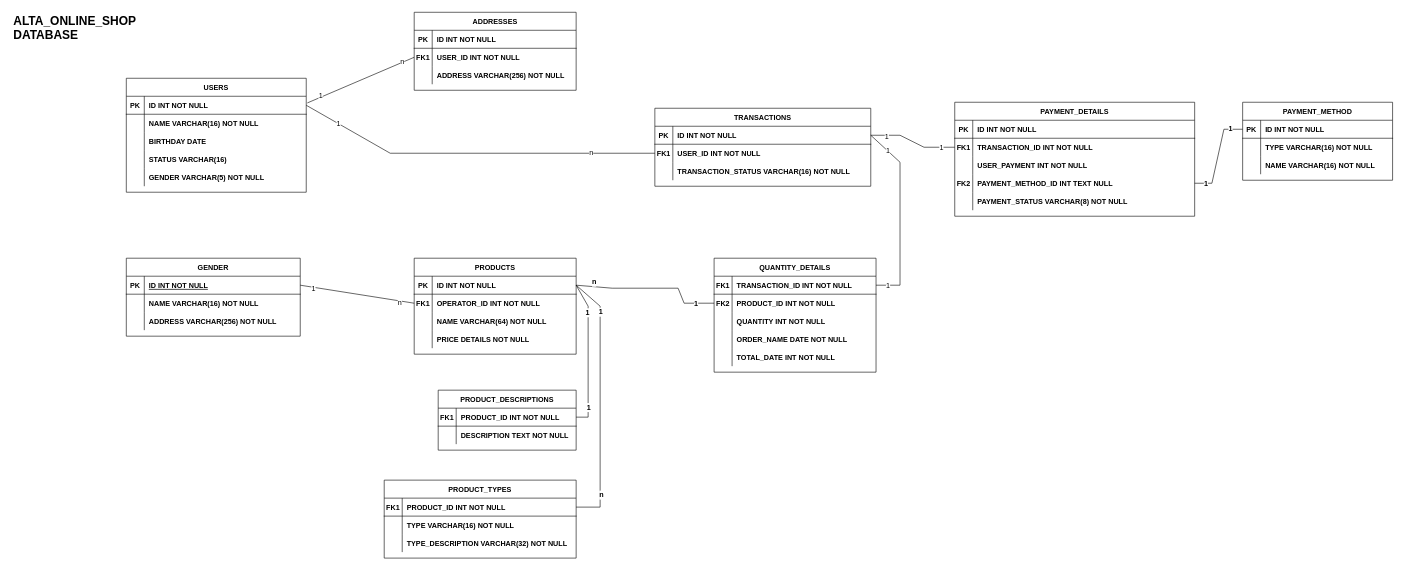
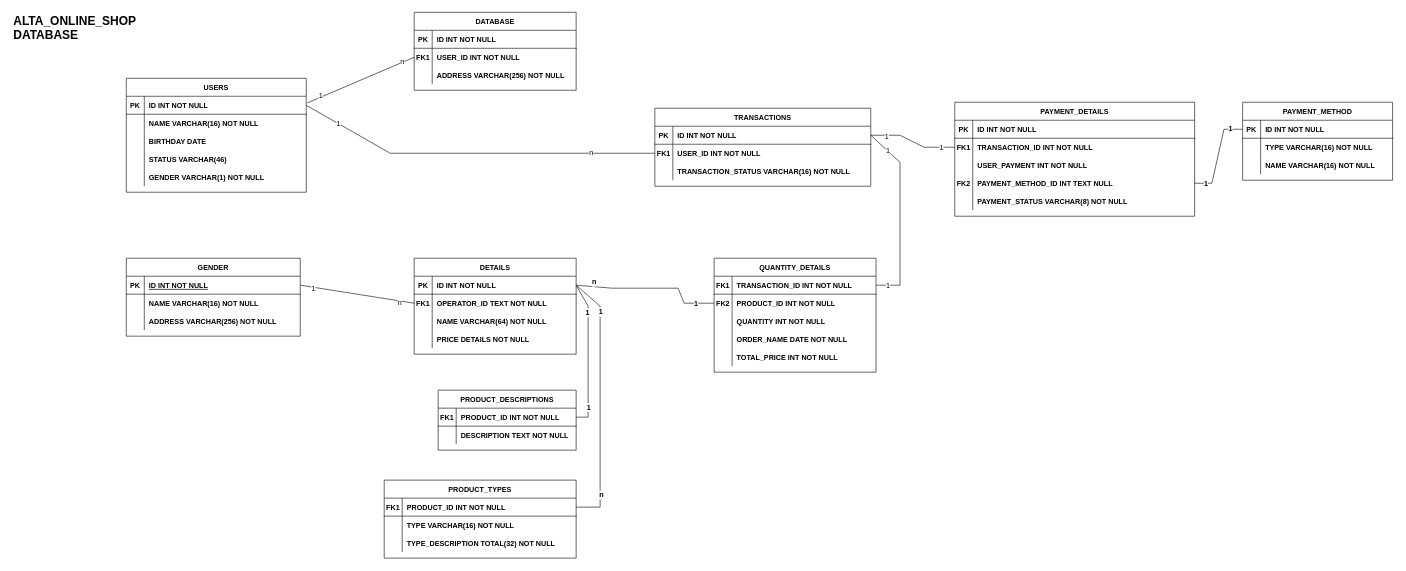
node "ADDRESSES": label "ADDRESSES" -> "DATABASE"
node "STATUS VARCHAR(16)": label "STATUS VARCHAR(16)" -> "STATUS VARCHAR(46)"
node "GENDER VARCHAR(5) NOT NULL": label "GENDER VARCHAR(5) NOT NULL" -> "GENDER VARCHAR(1) NOT NULL"
node "PRODUCTS": label "PRODUCTS" -> "DETAILS"
node "OPERATOR_ID INT NOT NULL": label "OPERATOR_ID INT NOT NULL" -> "OPERATOR_ID TEXT NOT NULL"
node "TOTAL_DATE INT NOT NULL": label "TOTAL_DATE INT NOT NULL" -> "TOTAL_PRICE INT NOT NULL"
node "TYPE_DESCRIPTION VARCHAR(32) NOT NULL": label "TYPE_DESCRIPTION VARCHAR(32) NOT NULL" -> "TYPE_DESCRIPTION TOTAL(32) NOT NULL"
